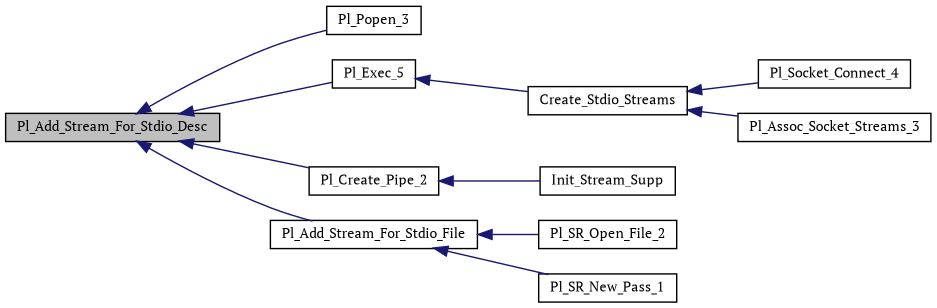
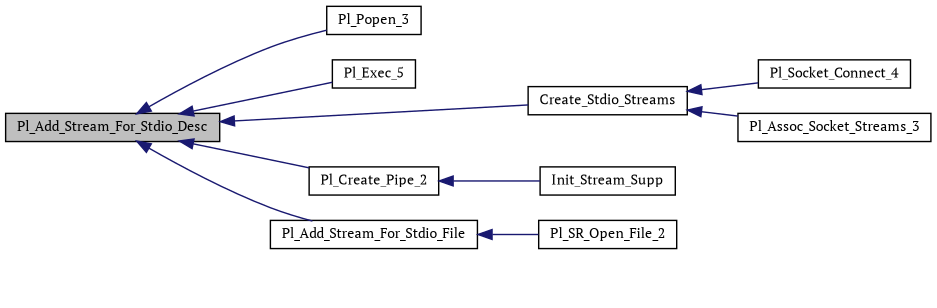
edge "Create_Stdio_Streams" -> "Pl_Exec_5": now "Create_Stdio_Streams" -> "Pl_Add_Stream_For_Stdio_Desc"
node "Pl_SR_New_Pass_1": removed
